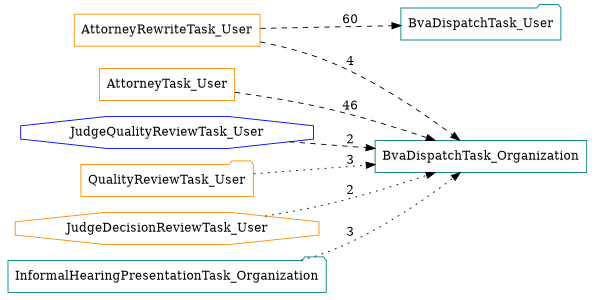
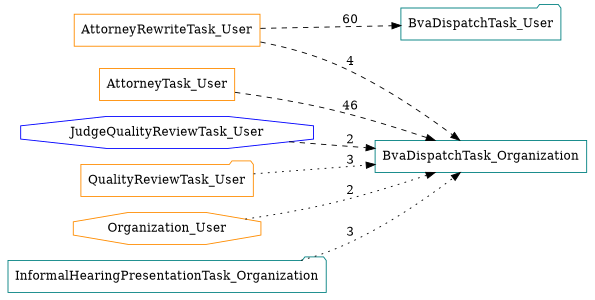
node "JudgeDecisionReviewTask_User": label "JudgeDecisionReviewTask_User" -> "Organization_User"
